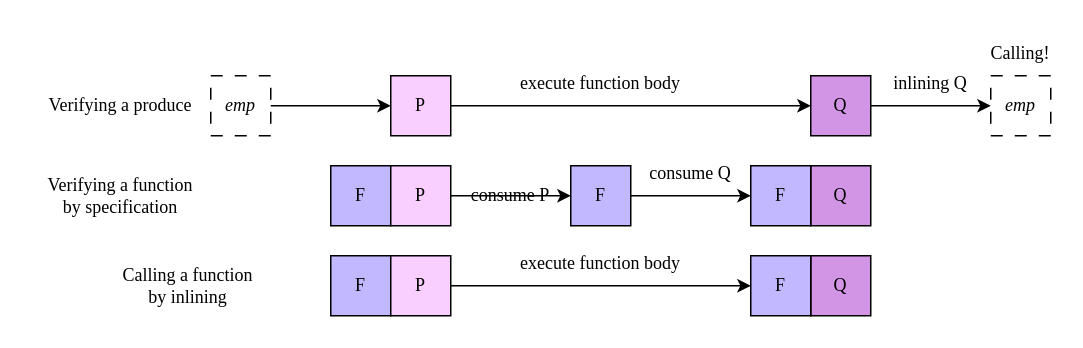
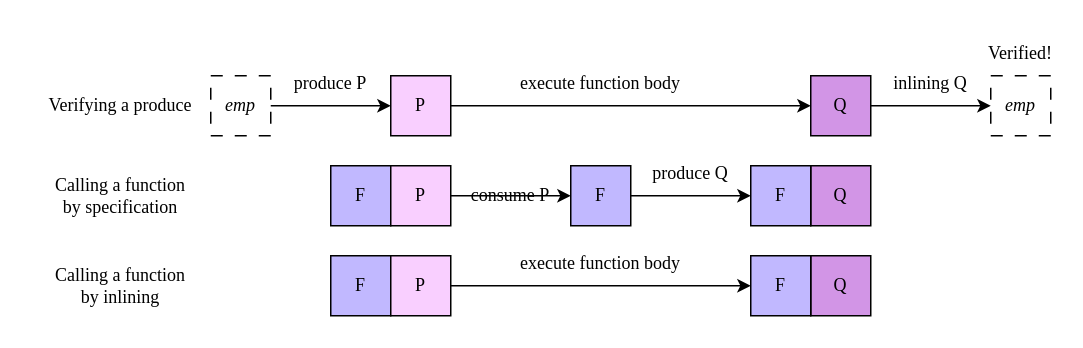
node "Calling!": label "Calling!" -> "Verified!"
node "produce P": added
node "consume Q": label "consume Q" -> "produce Q"
node "Verifying a function by specification": label "Verifying a function by specification" -> "Calling a function by specification"
node "Calling a function by inlining": moved (188, 286) -> (121, 286)
